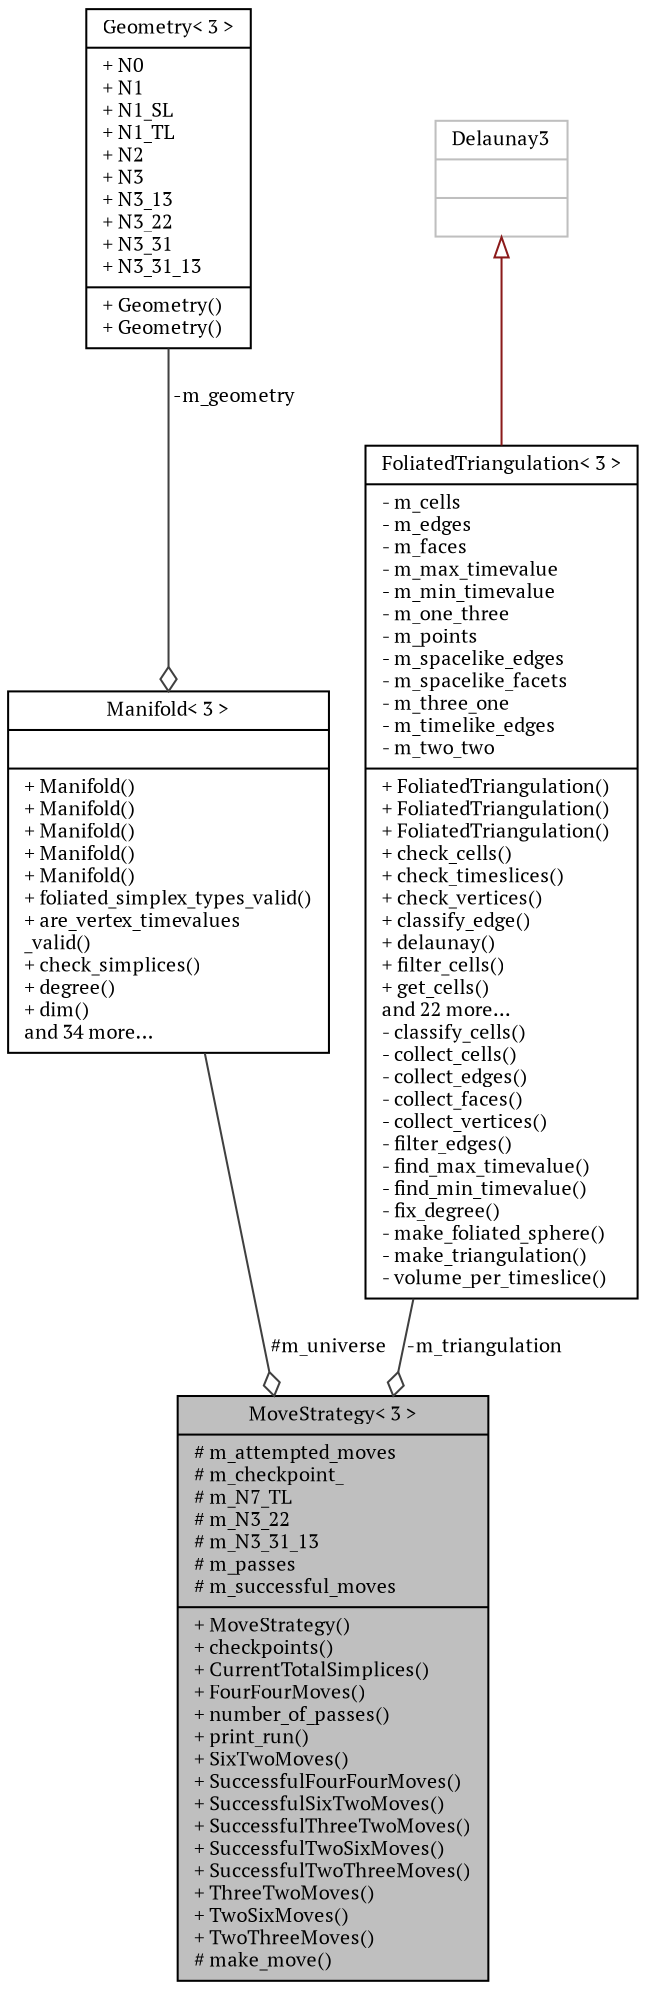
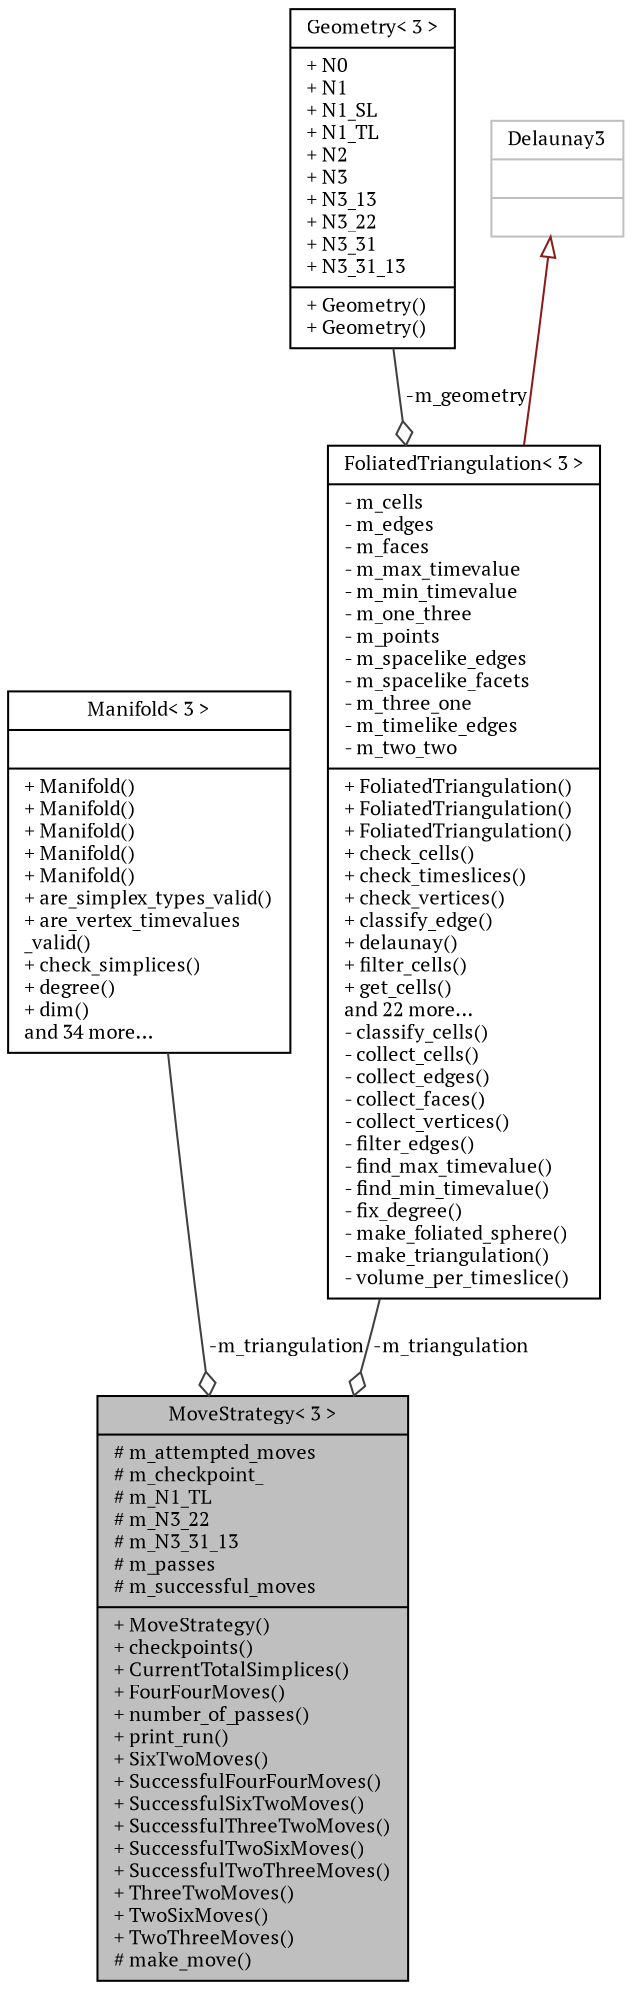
edge "Geometry< 3 >" -> "Manifold< 3 >": now "Geometry< 3 >" -> "FoliatedTriangulation< 3 >"
node "Manifold< 3 >": text "+ foliated_simplex_types_valid()" -> "+ are_simplex_types_valid()"
edge "Manifold< 3 >" -> "MoveStrategy< 3 >": label " #m_universe" -> " -m_triangulation"
node "MoveStrategy< 3 >": text "# m_N7_TL" -> "# m_N1_TL"
